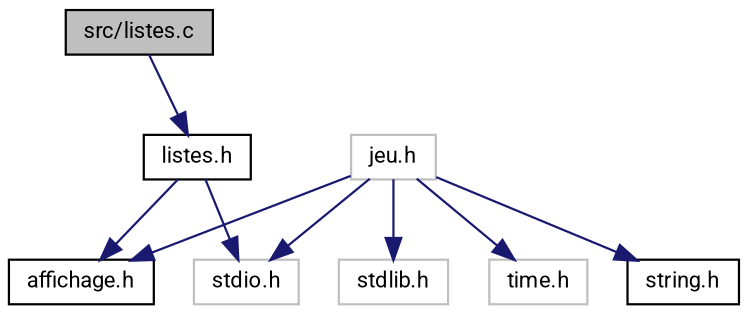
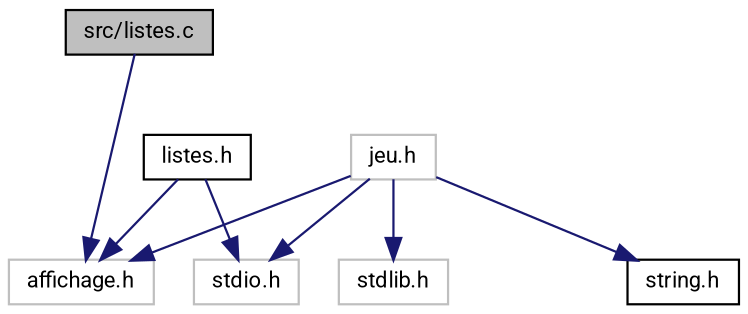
edge "src/listes.c" -> "listes.h": now "src/listes.c" -> "affichage.h"
node "affichage.h": color black -> grey75
node "time.h": removed
